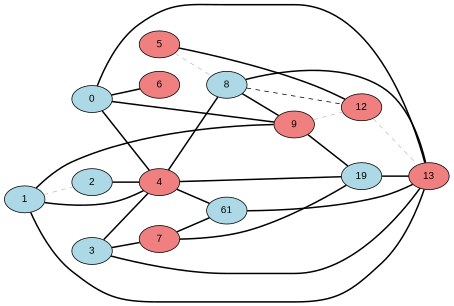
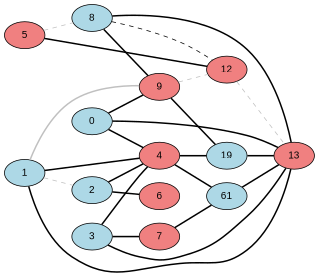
edge "6" -- "0": now "6" -- "2"
edge "8" -- "4": removed
edge "9" -- "1": color black -> gray
edge "19" -- "7": removed
